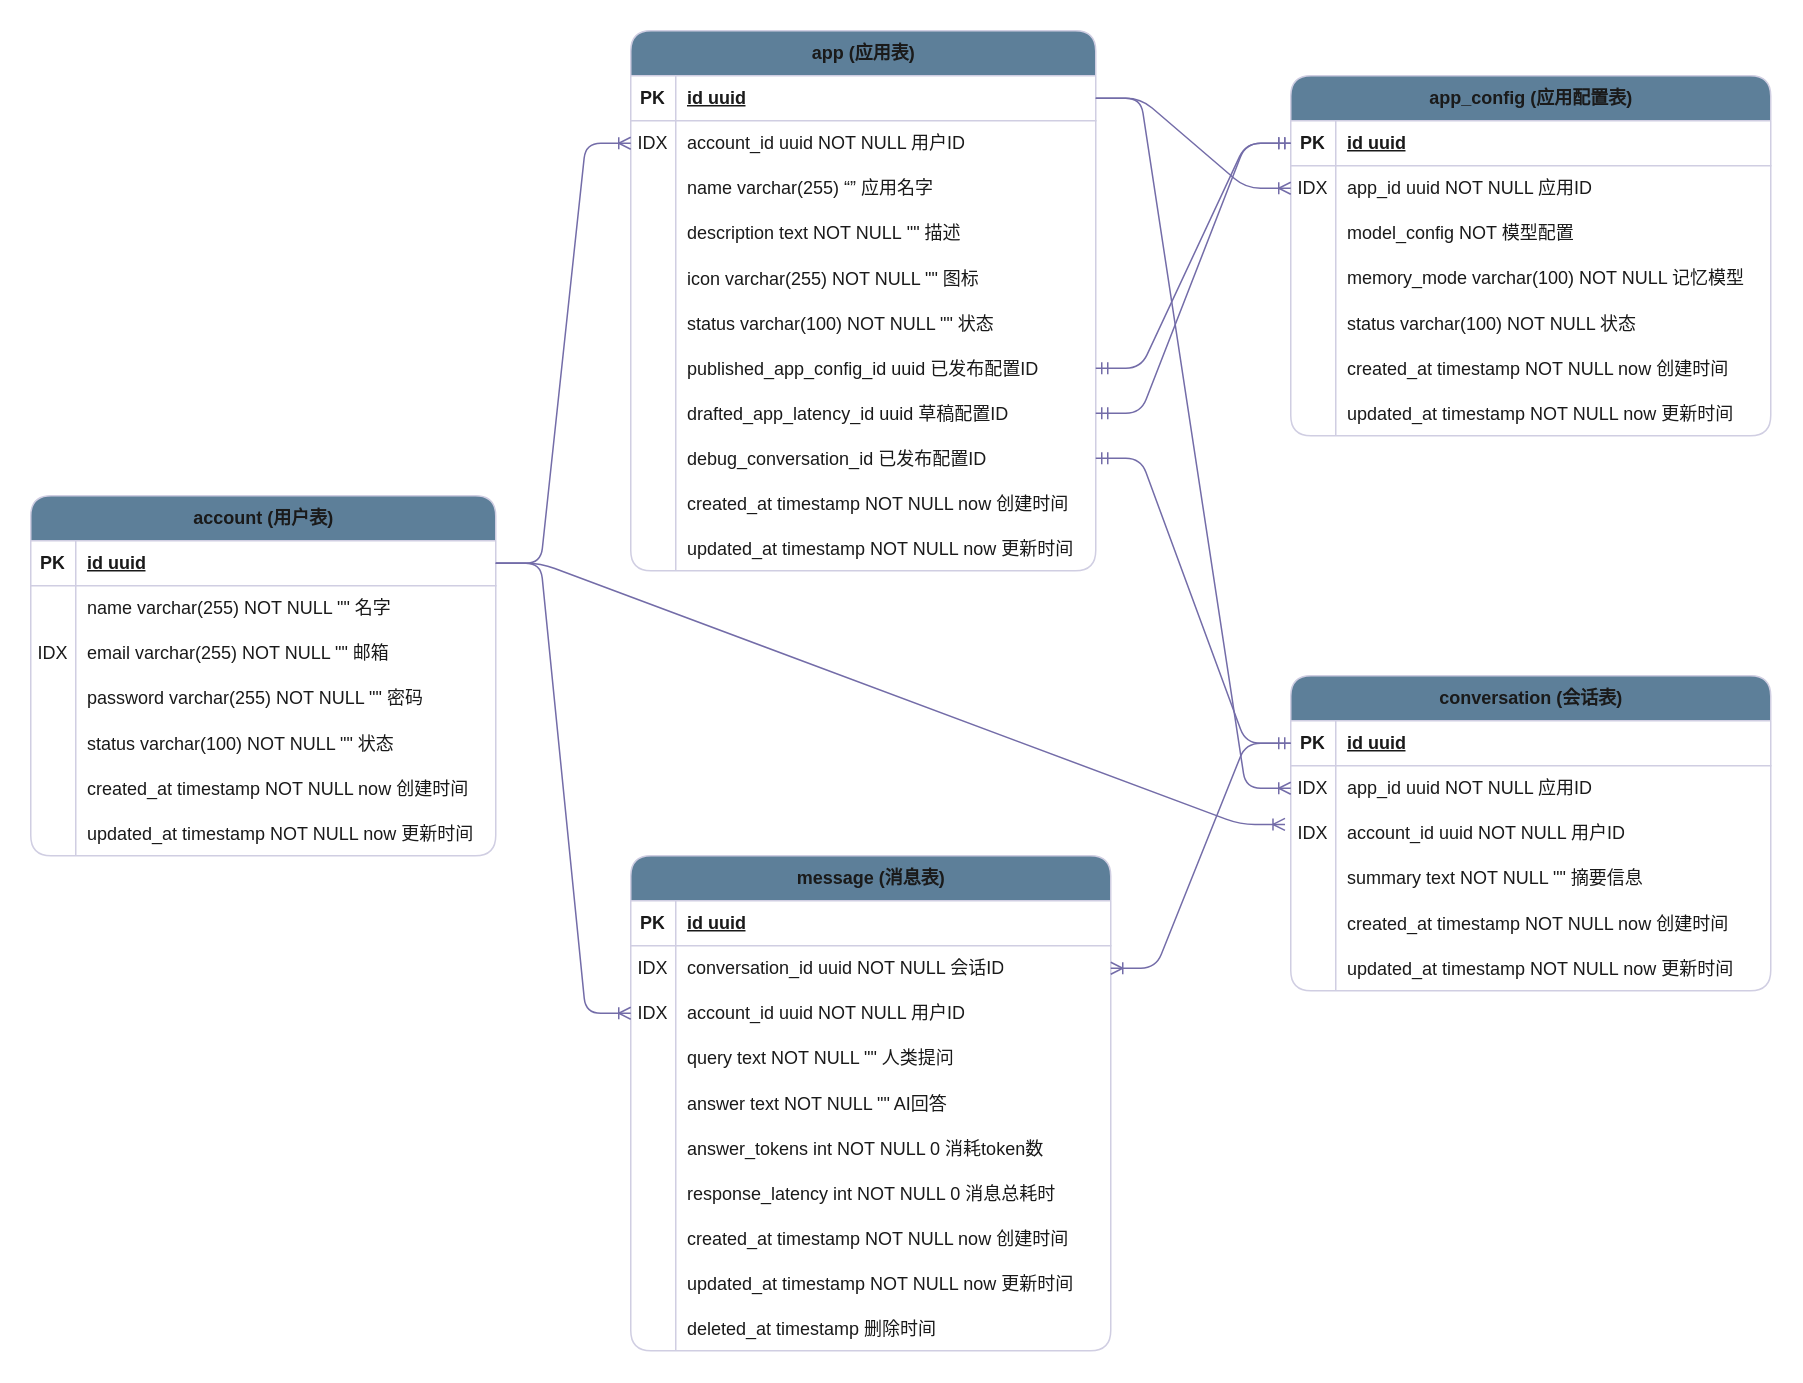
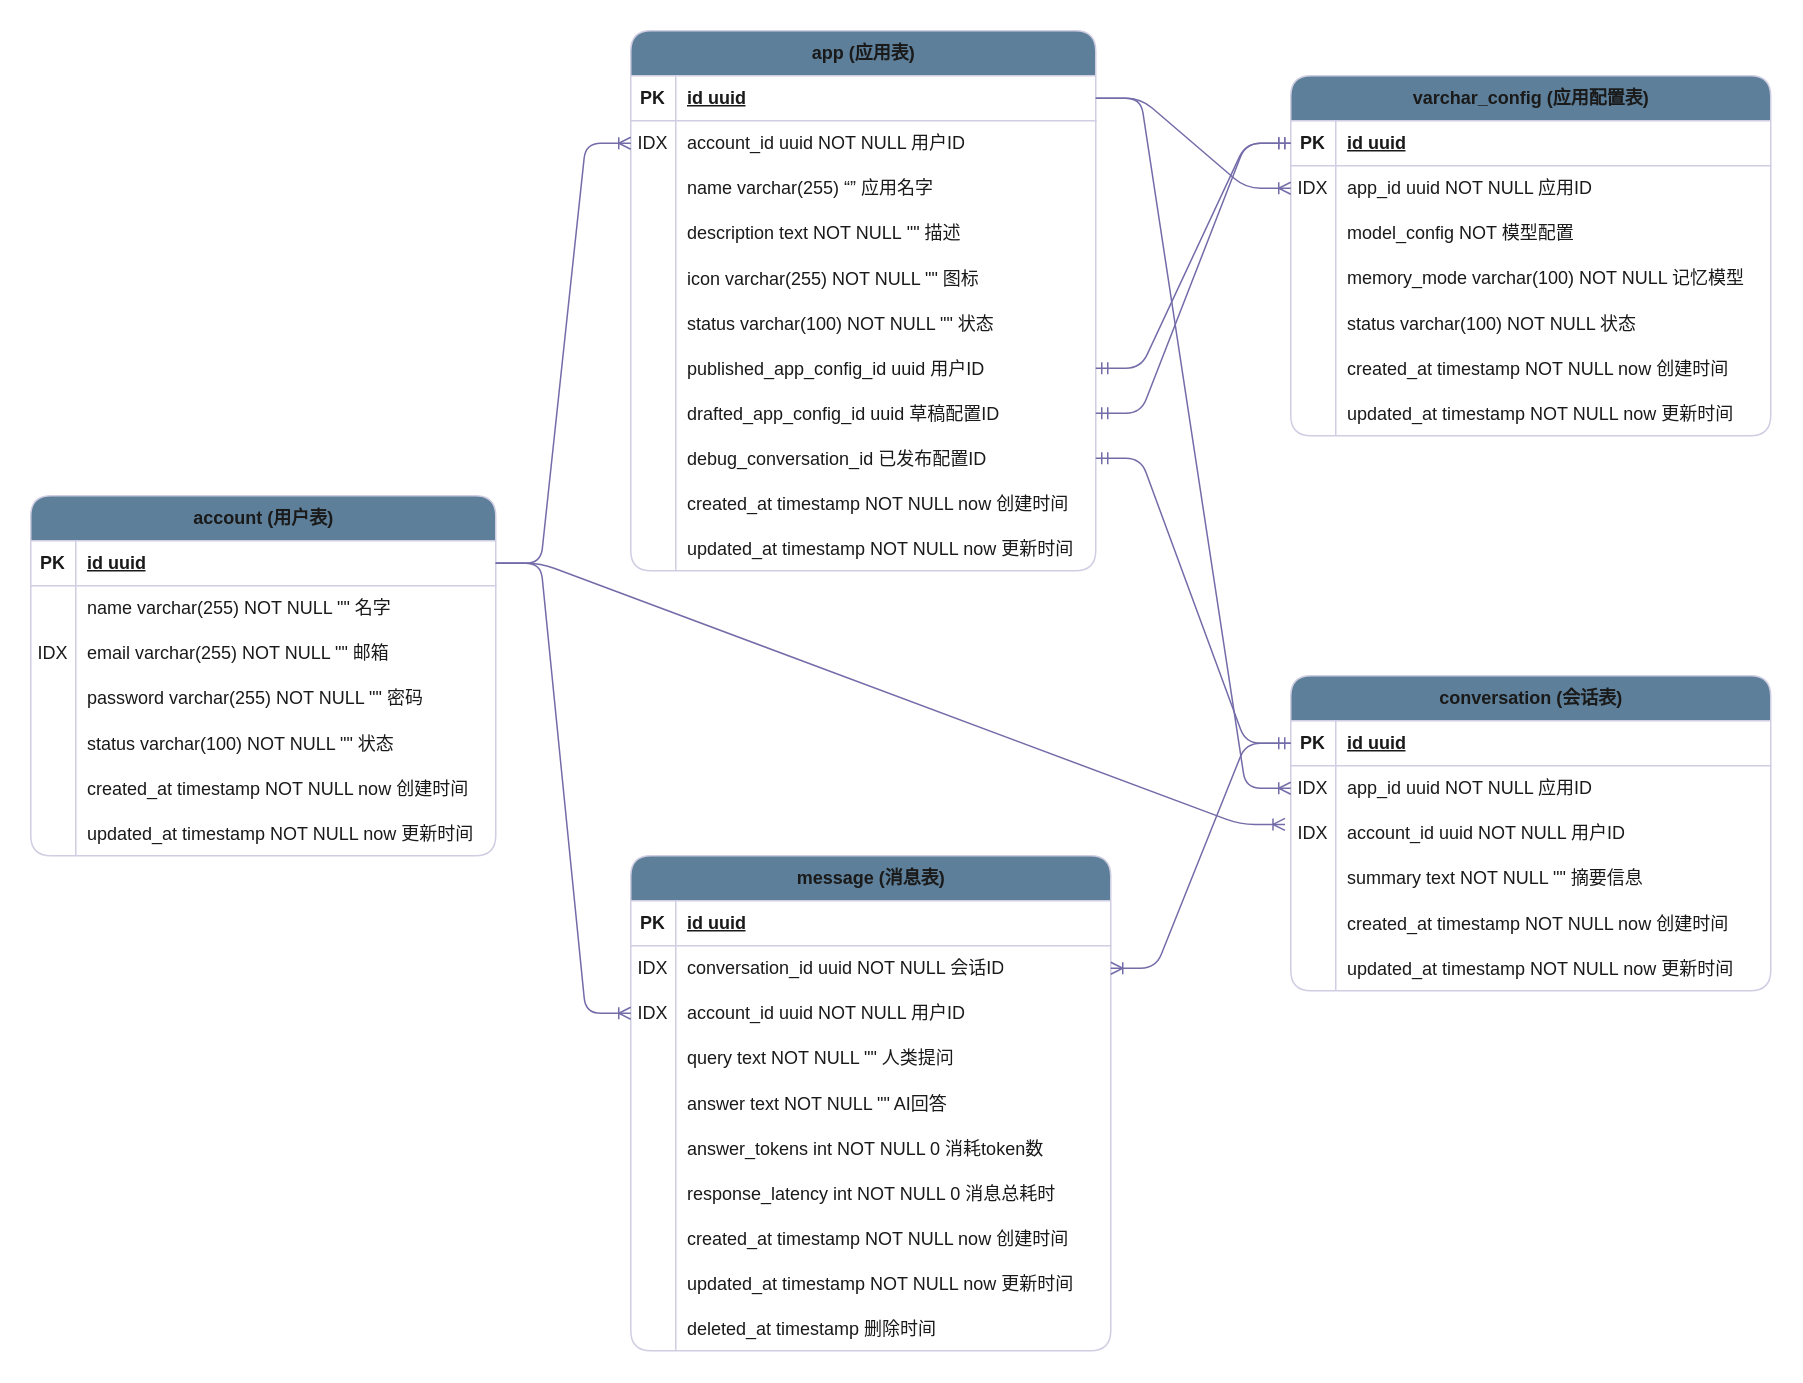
node "app_config (应用配置表)": label "app_config (应用配置表)" -> "varchar_config (应用配置表)"
node "published_app_config_id uuid 已发布配置ID": label "published_app_config_id uuid 已发布配置ID" -> "published_app_config_id uuid 用户ID"
node "drafted_app_latency_id uuid 草稿配置ID": label "drafted_app_latency_id uuid 草稿配置ID" -> "drafted_app_config_id uuid 草稿配置ID"
